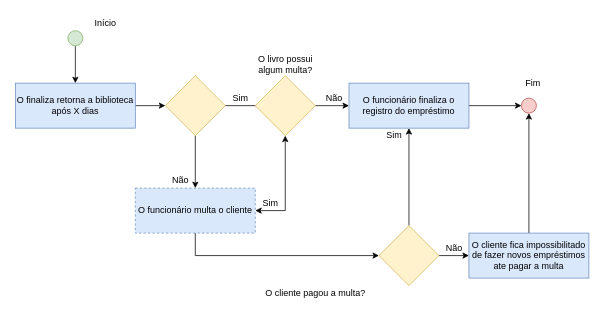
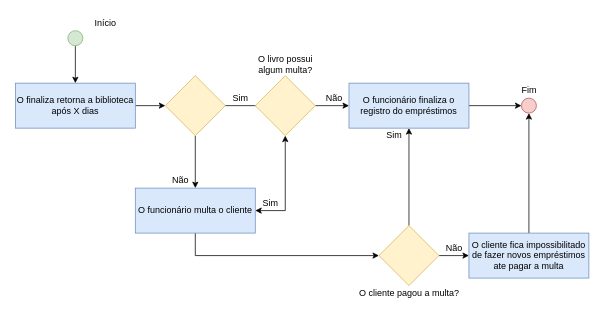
node "Fim": moved (533, 83) -> (529, 90)
node "O funcionário finaliza o registro do empréstimo": label "O funcionário finaliza o registro do empréstimo" -> "O funcionário finaliza o registro do empréstimos"
node "O funcionário multa o cliente": style dashed -> solid
node "O cliente pagou a multa?": moved (315, 293) -> (409, 293)
